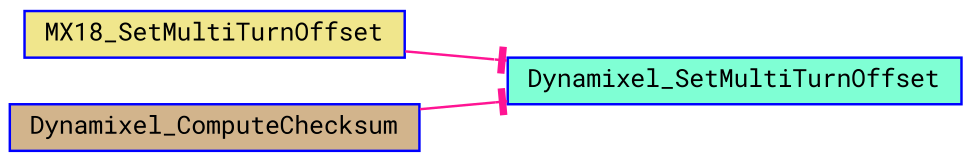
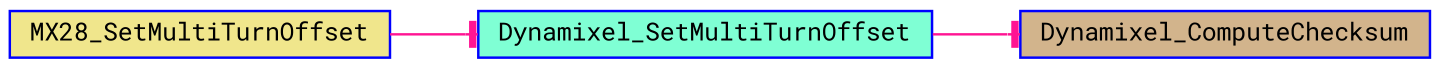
node "MX18_SetMultiTurnOffset": label "MX18_SetMultiTurnOffset" -> "MX28_SetMultiTurnOffset"
edge "Dynamixel_ComputeChecksum" -> "Dynamixel_SetMultiTurnOffset": reversed
